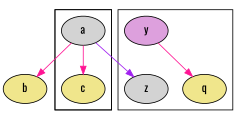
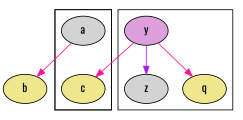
edge "a" -> "z": now "y" -> "z"
edge "a" -> "c": now "y" -> "c"
